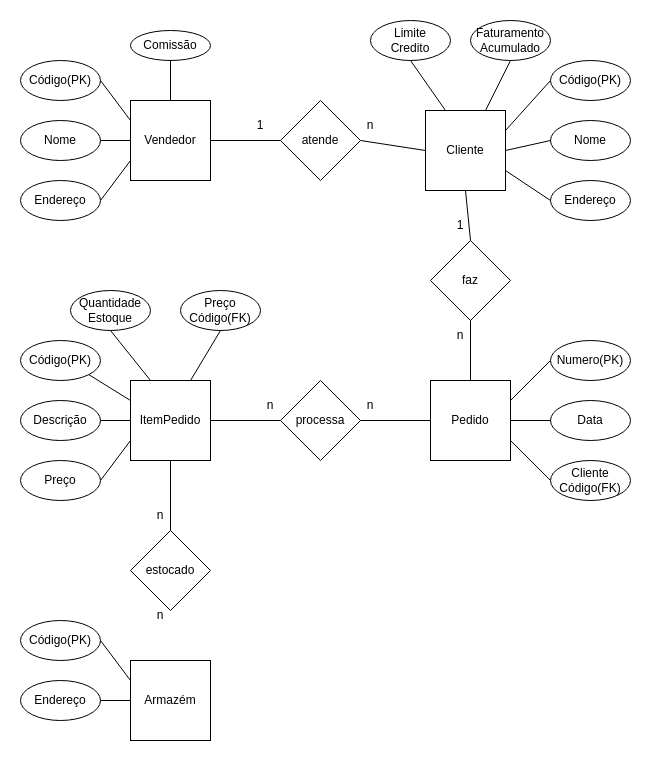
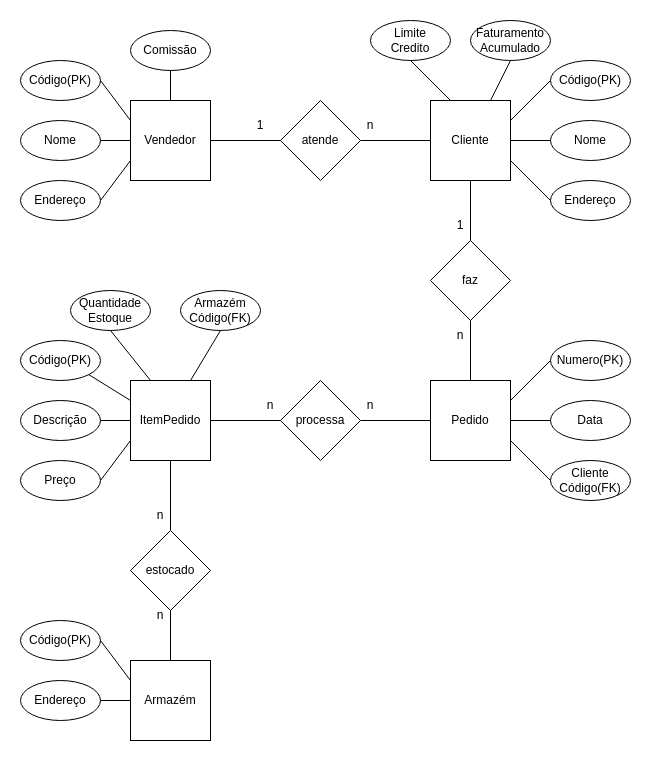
node "Comissão": size 80x30 -> 80x40
node "Cliente": moved (466, 151) -> (471, 141)
node "Preço Código(FK)": label "Preço Código(FK)" -> "Armazém Código(FK)"
edge "estocado" -- "Armazém": added
